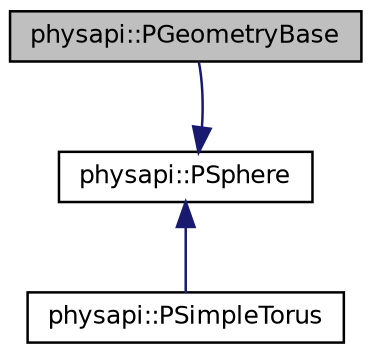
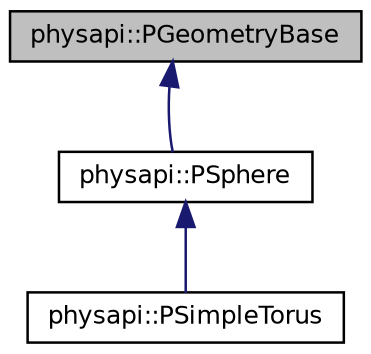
edge "physapi::PGeometryBase" -> "physapi::PSphere": reversed
